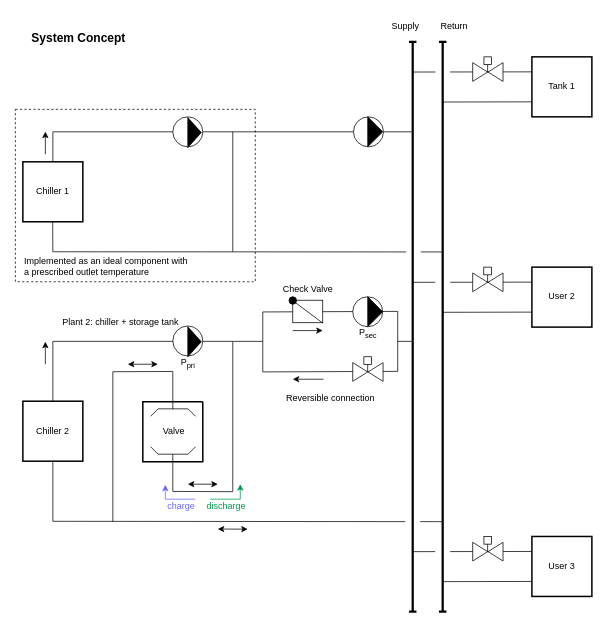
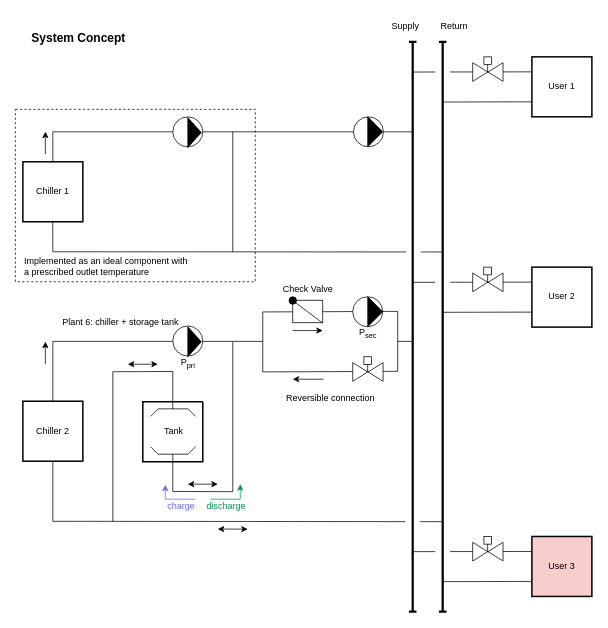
node "Tank 1": label "Tank 1" -> "User 1"
node "Plant 2: chiller + storage tank": label "Plant 2: chiller + storage tank" -> "Plant 6: chiller + storage tank"
node "Valve": label "Valve" -> "Tank"
node "User 3": fillcolor #ffffff -> #f8cecc
